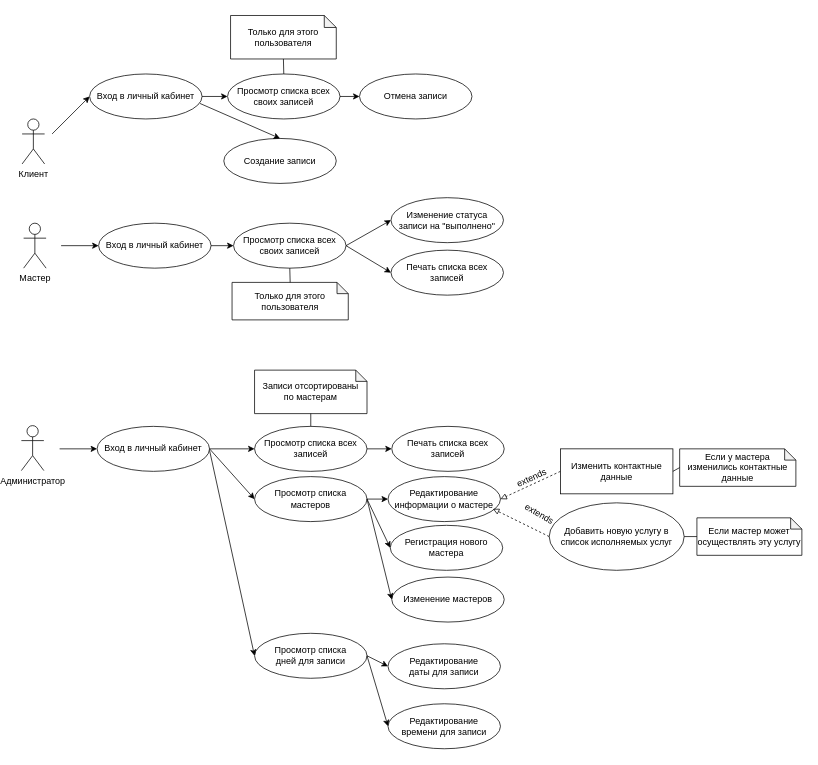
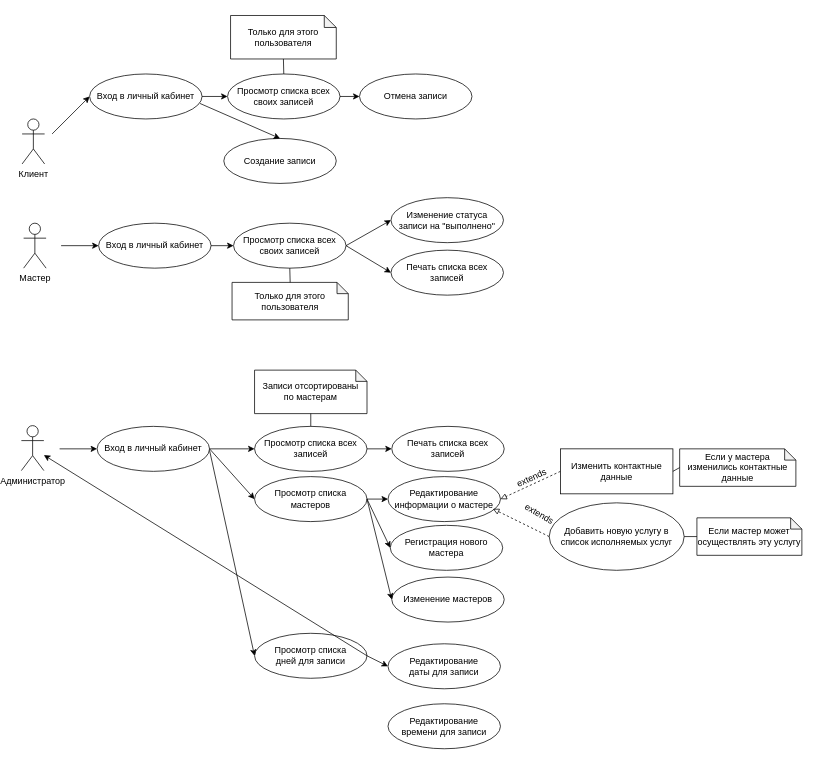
edge "Просмотр списка дней для записи" -> "Редактирование времени для записи": now "Просмотр списка дней для записи" -> "Администратор"
